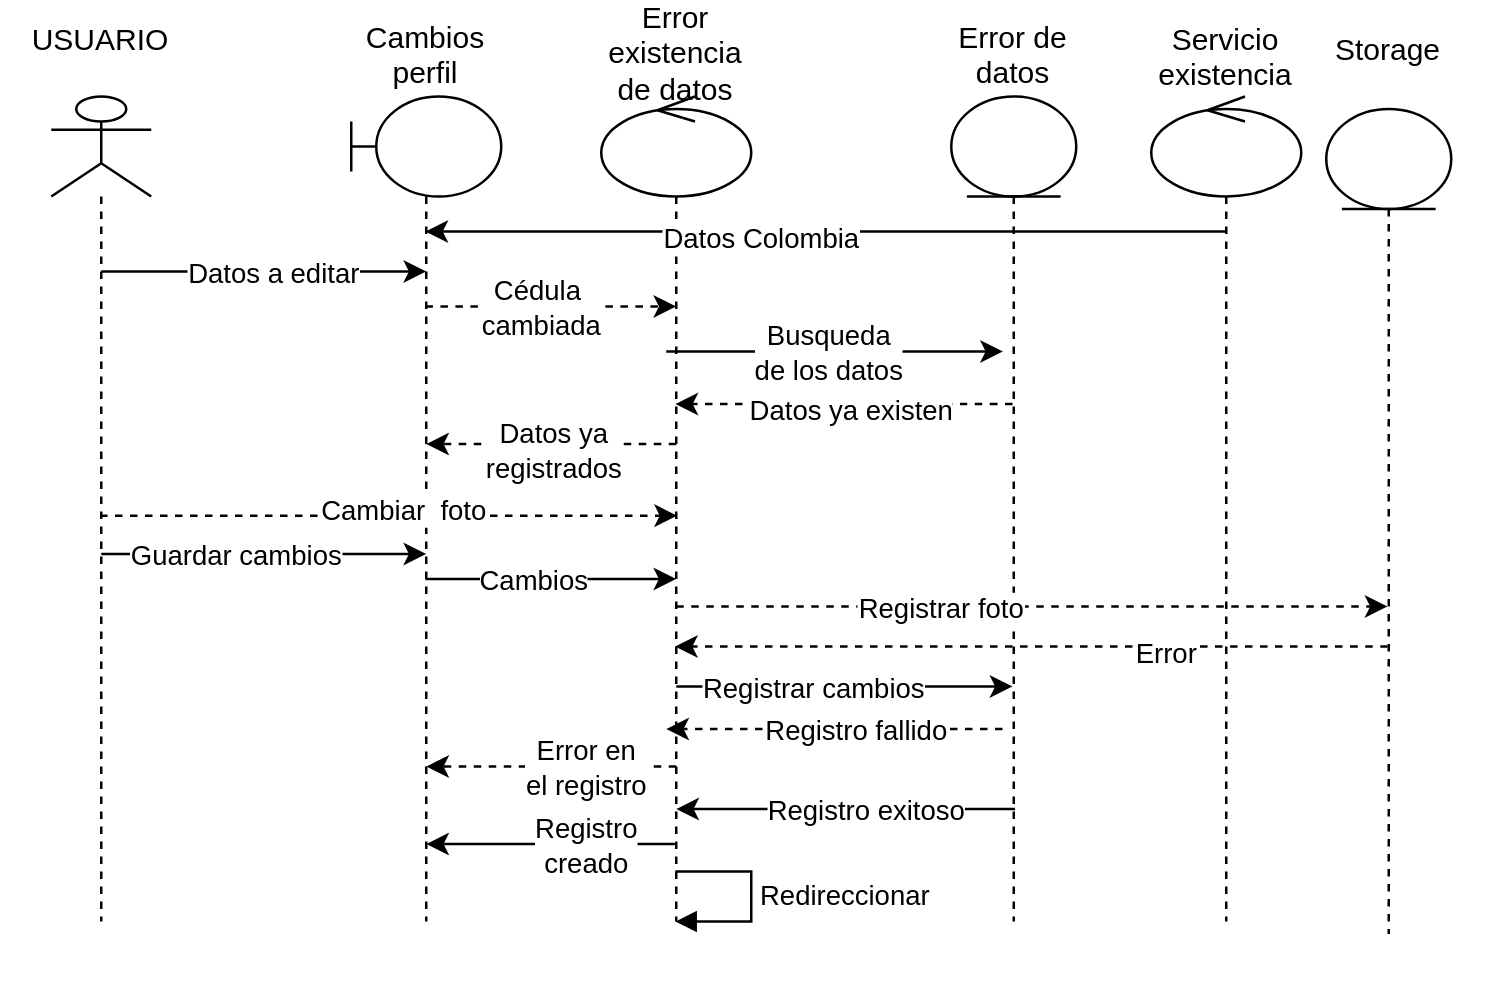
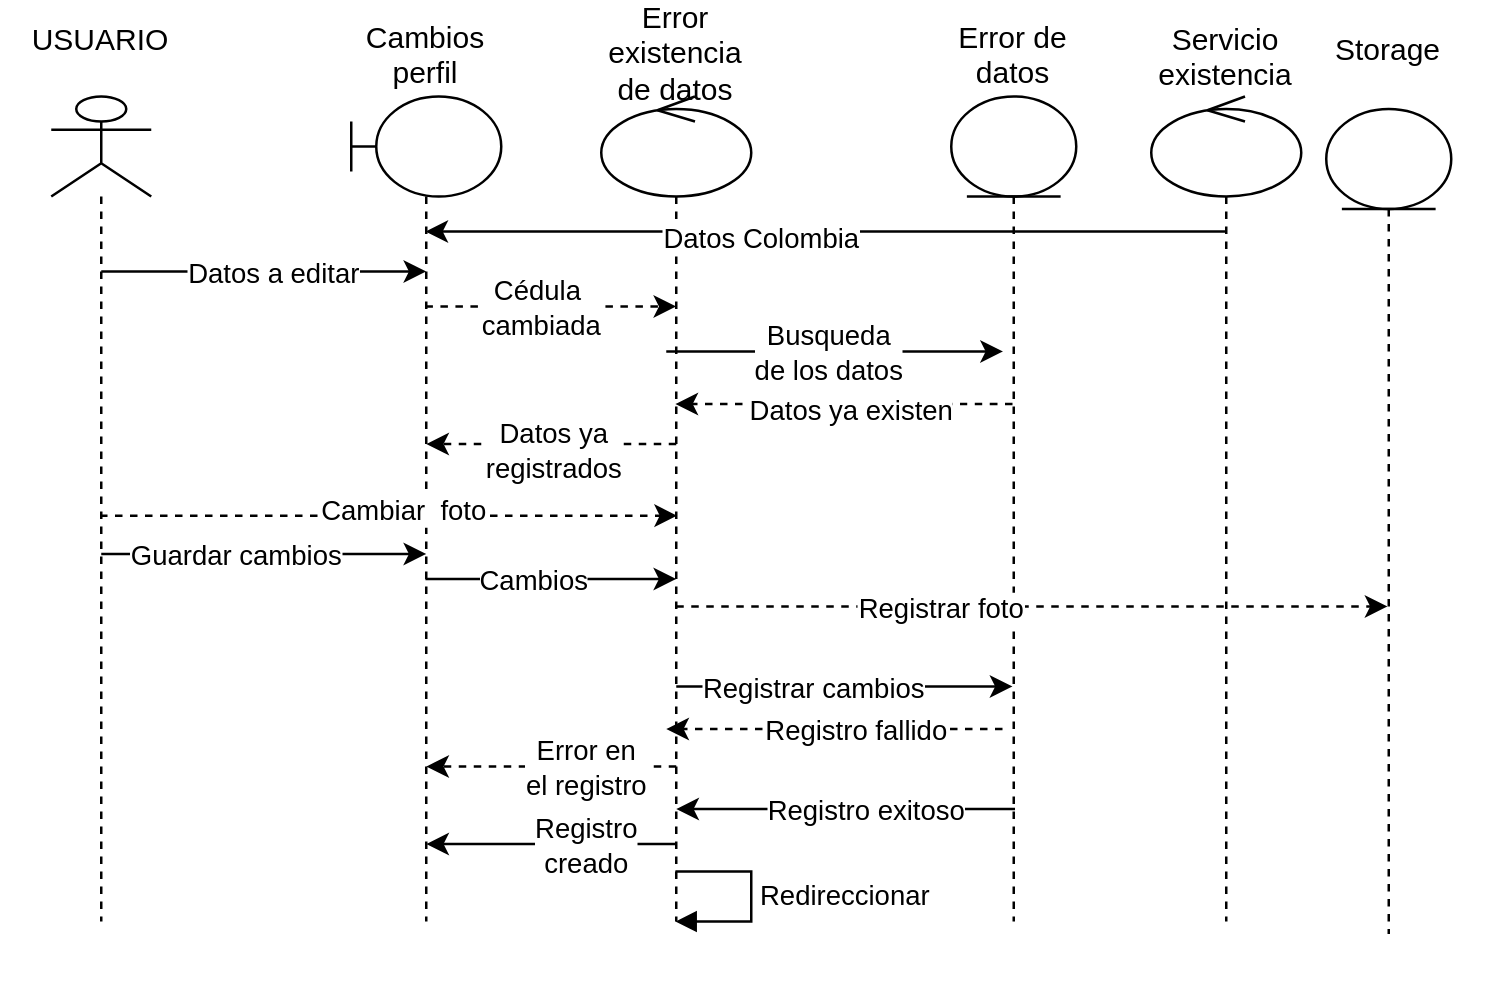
edge "Storage" -> "Error existencia de datos": removed, label "Error"
